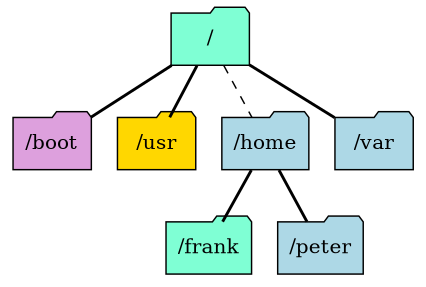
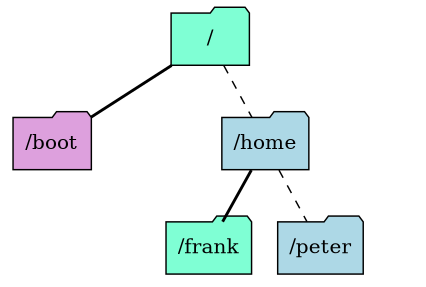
node "/usr": removed
node "/var": removed
edge "/home" -- "/peter": style bold -> dashed
